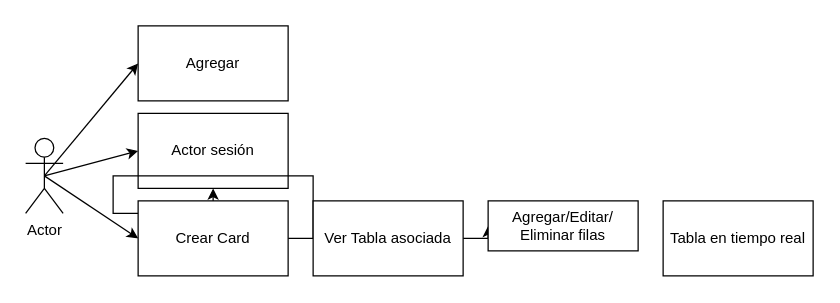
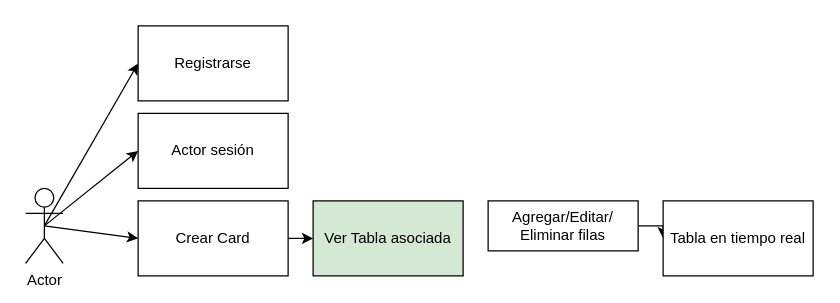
node "Agregar": label "Agregar" -> "Registrarse"
node "Actor": moved (44, 176) -> (44, 226)
edge "Crear Card" -> "Actor sesión": now "Crear Card" -> "Ver Tabla asociada"
edge "Agregar/Editar/ Eliminar filas" -> "Tabla en tiempo real": added
node "Ver Tabla asociada": fillcolor #ffffff -> #d5e8d4
edge "Ver Tabla asociada" -> "Agregar/Editar/ Eliminar filas": removed
